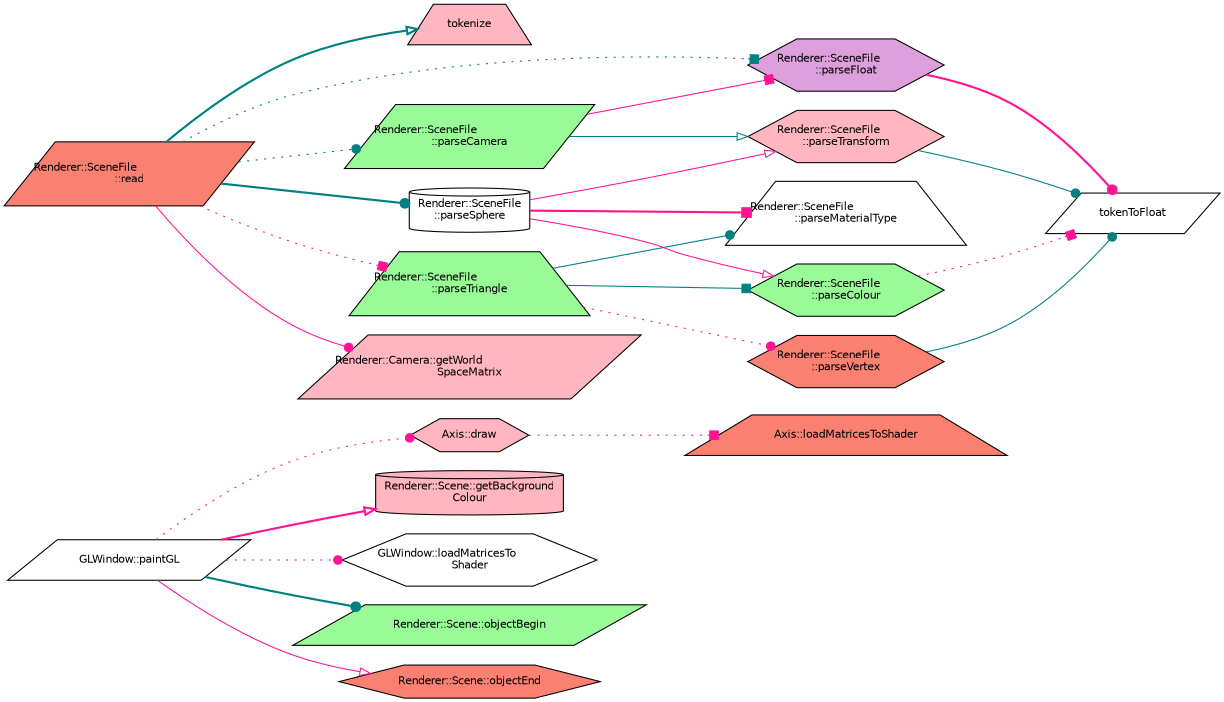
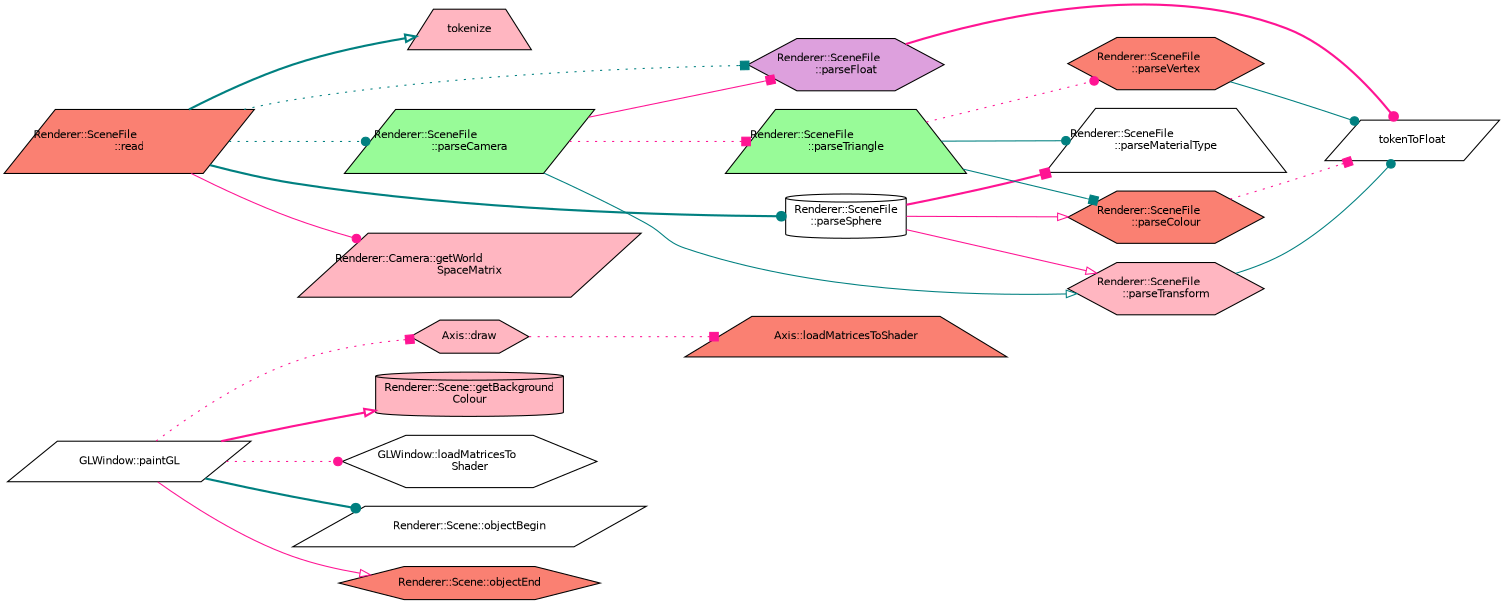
edge "Renderer::SceneFile ::read" -> "Renderer::SceneFile ::parseTriangle": now "Renderer::SceneFile ::parseCamera" -> "Renderer::SceneFile ::parseTriangle"
node "Renderer::SceneFile ::parseColour": fillcolor palegreen -> salmon
edge "GLWindow::paintGL" -> "Axis::draw": arrowhead dot -> box
node "Renderer::Scene::objectBegin": fillcolor palegreen -> white
